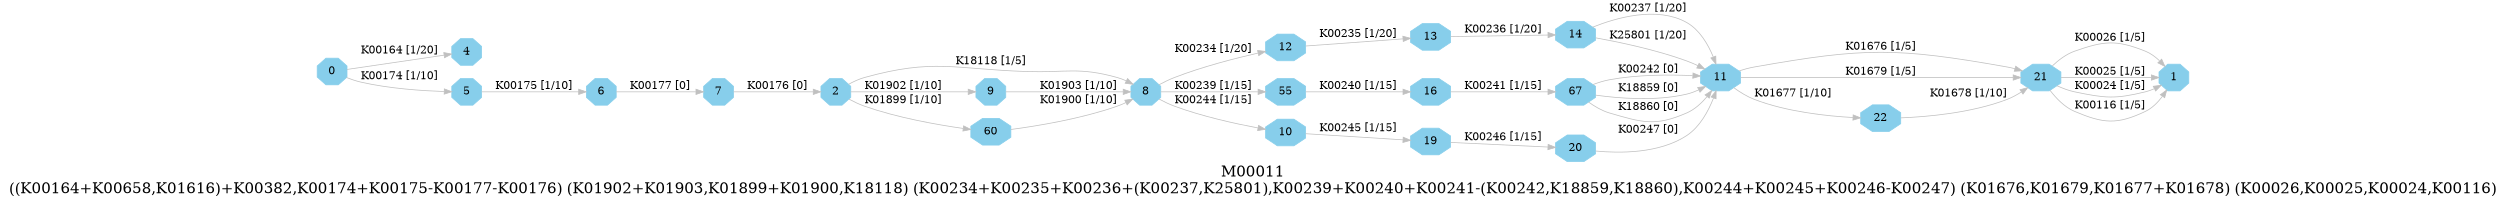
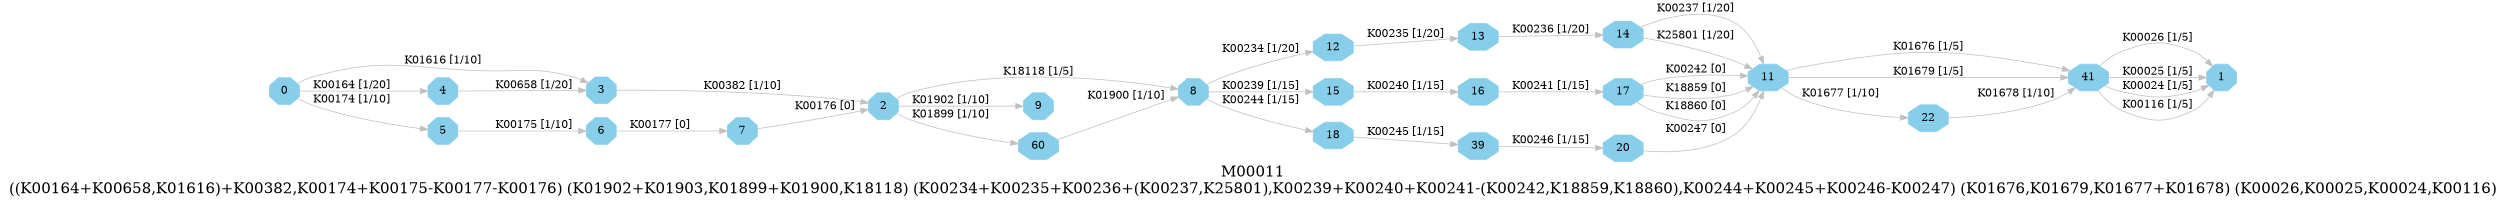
node "21": label "21" -> "41"
node "3": added
edge "9" -> "8": removed, label "K01903 [1/10]"
node "55": label "55" -> "15"
node "67": label "67" -> "17"
node "10": label "10" -> "18"
node "19": label "19" -> "39"
